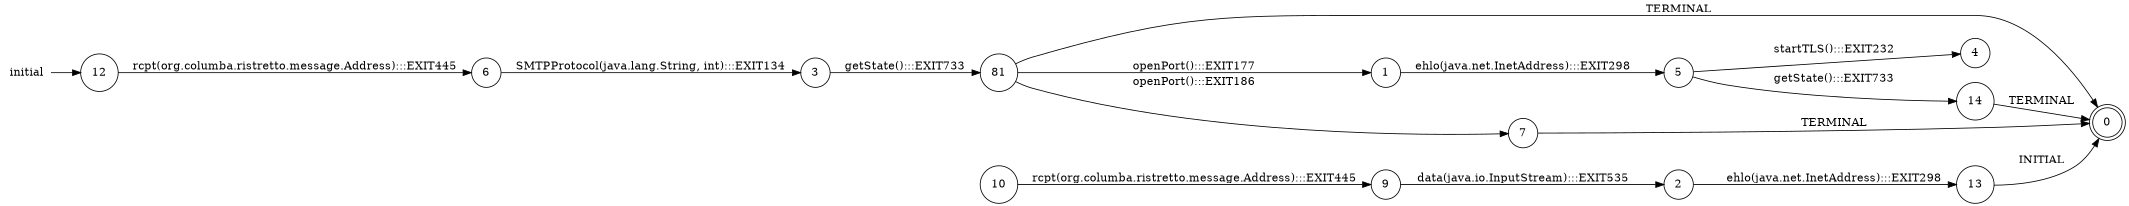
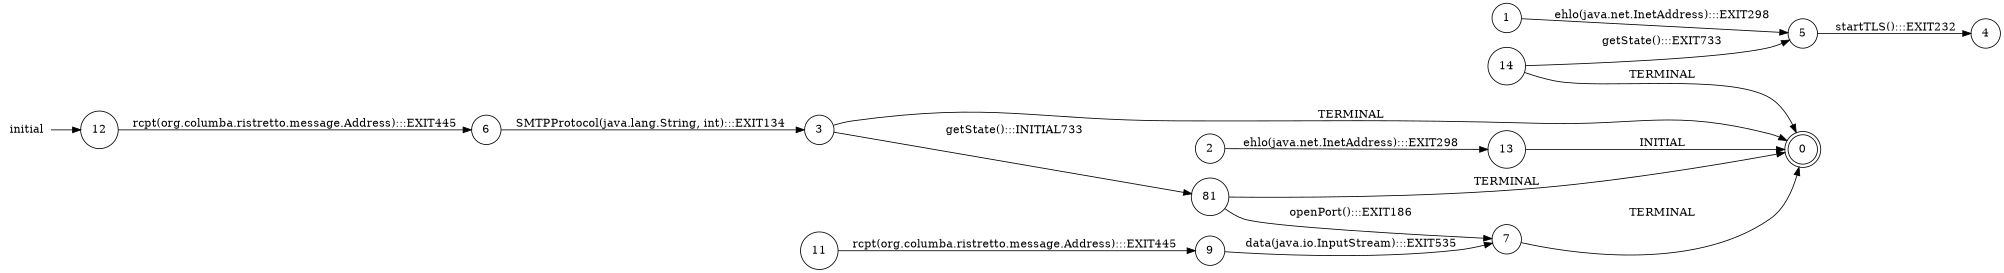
edge "3" -> "81": label "getState():::EXIT733" -> "getState():::INITIAL733"
edge "81" -> "1": removed, label "openPort():::EXIT177"
edge "5" -> "14": reversed
edge "3" -> "0": added, label "TERMINAL"
node "10": label "10" -> "11"
edge "9" -> "2": now "9" -> "7"
